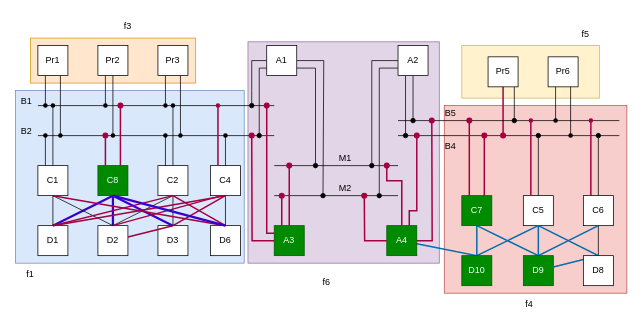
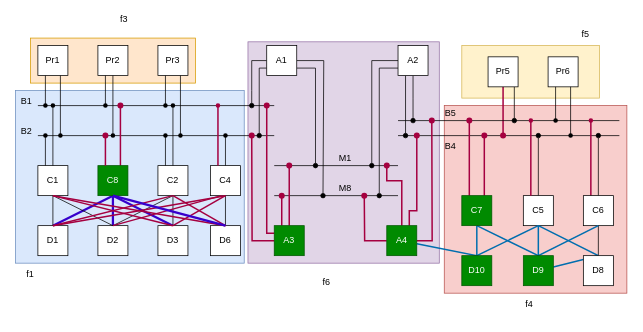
node "f3": moved (128, 27) -> (124, 19)
node "M2": label "M2" -> "M8"
edge "D2" -- "D3": now "С1" -- "D3"
